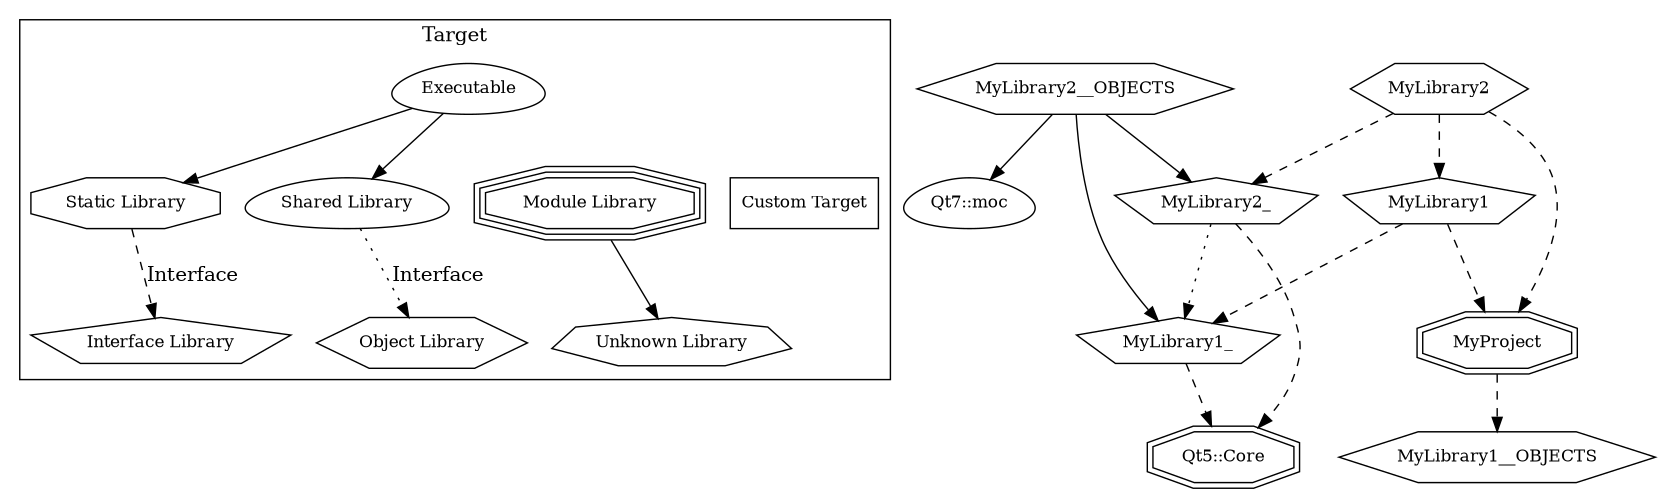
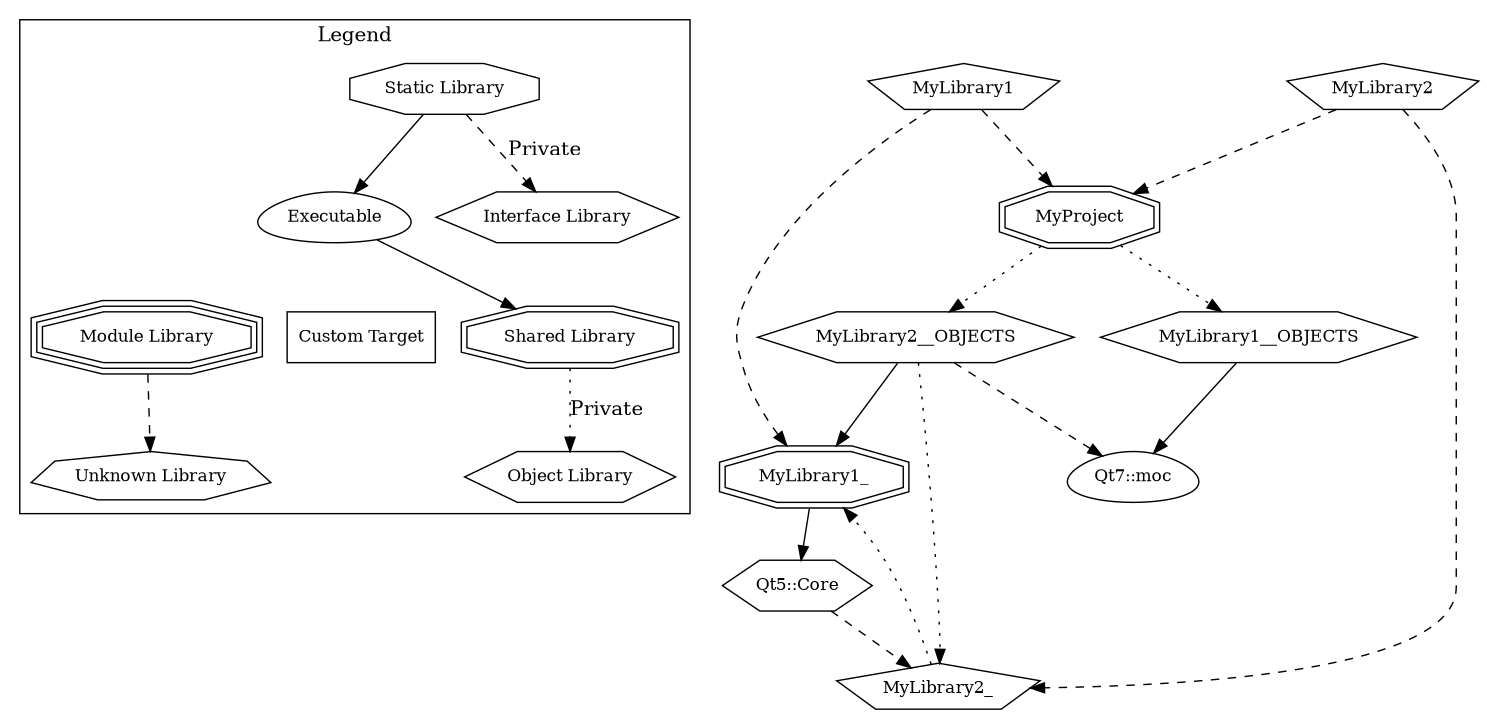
cluster "Target": label "Target" -> "Legend"
node "MyLibrary2": shape hexagon -> pentagon
edge "MyLibrary2" -> "MyLibrary1": removed
edge "MyLibrary2__OBJECTS" -> "Qt7::moc": style solid -> dashed
edge "Executable" -> "Static Library": reversed
edge "MyLibrary2__OBJECTS" -> "MyLibrary2_": style solid -> dotted
node "Shared Library": shape egg -> doubleoctagon
edge "Module Library" -> "Unknown Library": style solid -> dashed
edge "MyProject" -> "MyLibrary2__OBJECTS": added
edge "Static Library" -> "Interface Library": label "Interface" -> "Private"
edge "Shared Library" -> "Object Library": label "Interface" -> "Private"
edge "MyLibrary2_" -> "Qt5::Core": reversed
node "Interface Library": shape pentagon -> hexagon
node "MyLibrary1_": shape pentagon -> doubleoctagon
edge "MyLibrary1_" -> "Qt5::Core": style dashed -> solid
edge "MyProject" -> "MyLibrary1__OBJECTS": style dashed -> dotted
edge "MyLibrary1__OBJECTS" -> "Qt7::moc": added
node "Qt5::Core": shape doubleoctagon -> hexagon
